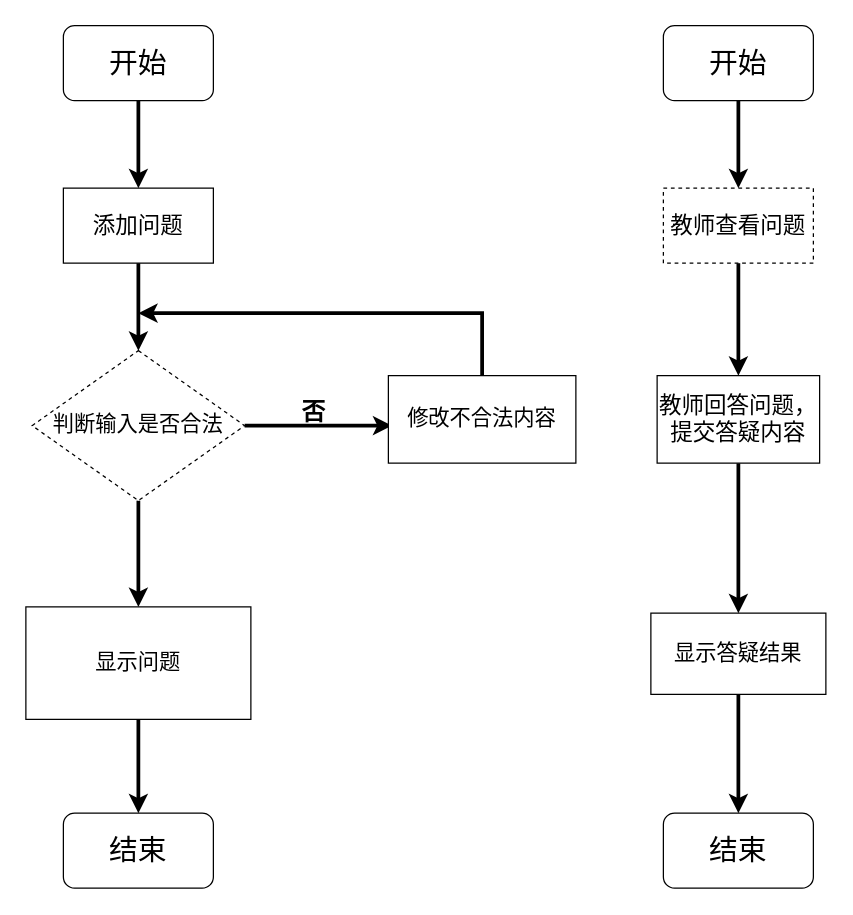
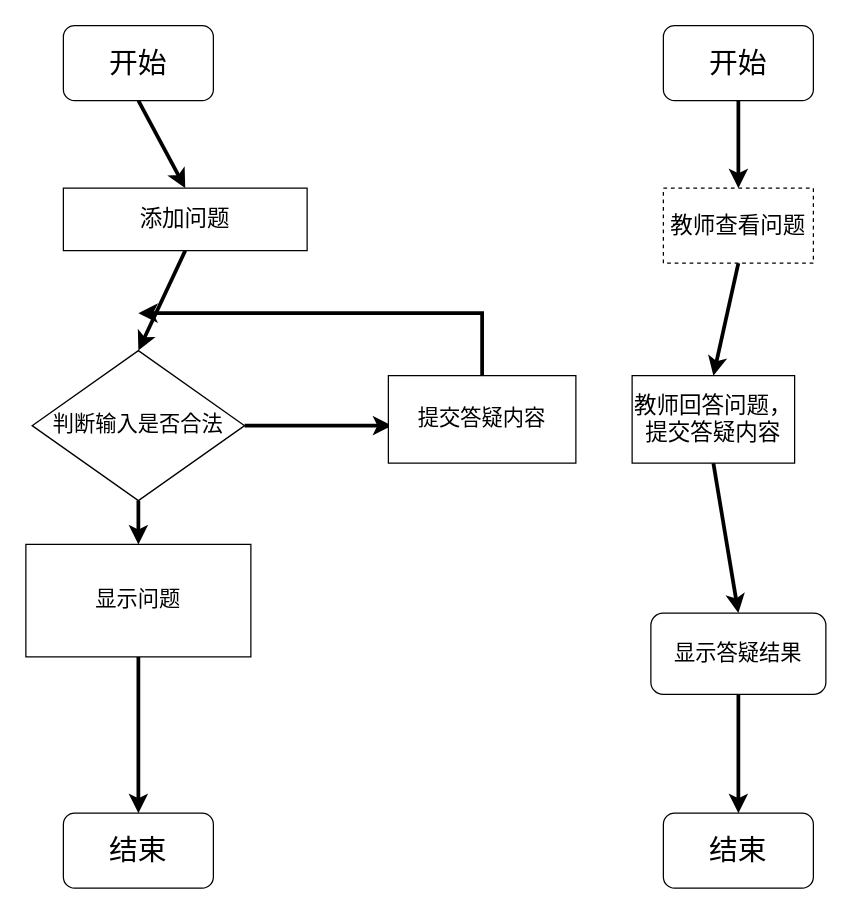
node "添加问题": size 150x75 -> 244x63
node "否": removed
node "修改不合法内容": label "修改不合法内容" -> "提交答疑内容"
node "教师回答问题，提交答疑内容": moved (738, 419) -> (713, 419)
node "判断输入是否合法": style dashed -> solid
node "显示答疑结果": shape rectangle -> rounded rectangle
node "显示问题": moved (138, 663) -> (138, 601)
